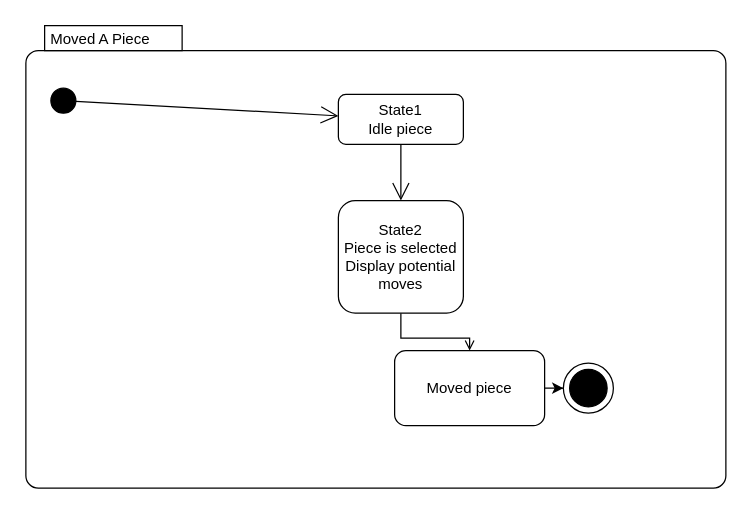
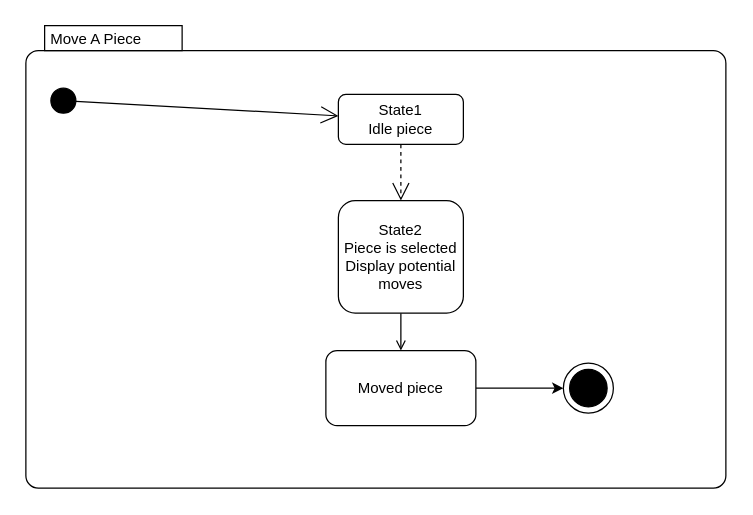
node "Moved A Piece": label "Moved A Piece" -> "Move A Piece"
edge "State1 Idle piece" -> "State2 Piece is selected Display potential moves": style solid -> dashed
node "Moved piece": moved (469, 388) -> (401, 388)
